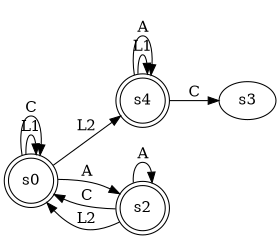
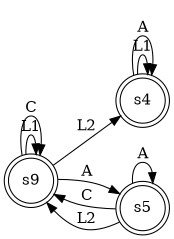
node "s3": removed
node "s0": label "s0" -> "s9"
node "s2": label "s2" -> "s5"
